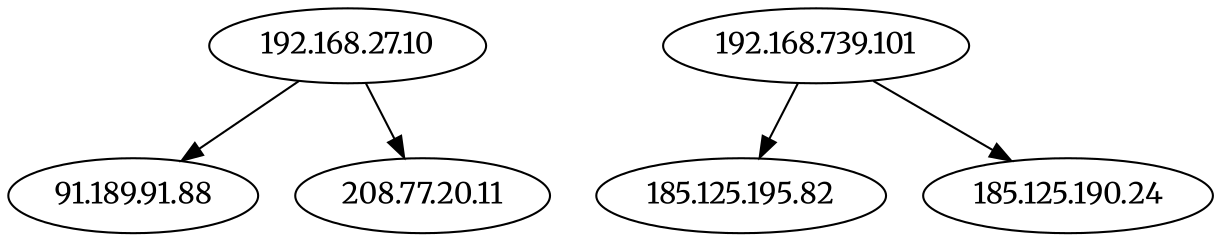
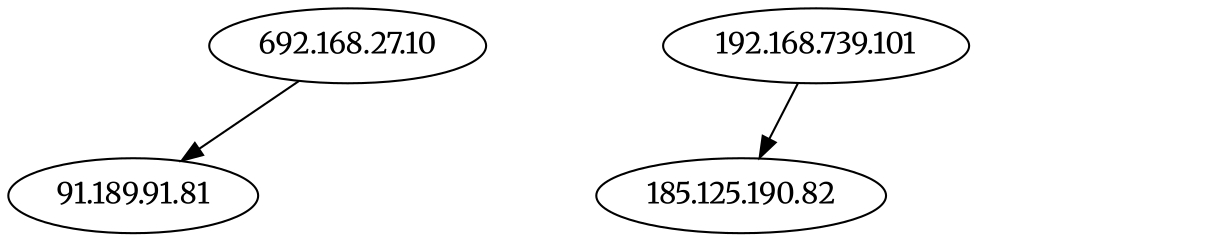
node "192.168.27.10": label "192.168.27.10" -> "692.168.27.10"
node "91.189.91.88": label "91.189.91.88" -> "91.189.91.81"
node "208.77.20.11": removed
node "185.125.195.82": label "185.125.195.82" -> "185.125.190.82"
node "185.125.190.24": removed
